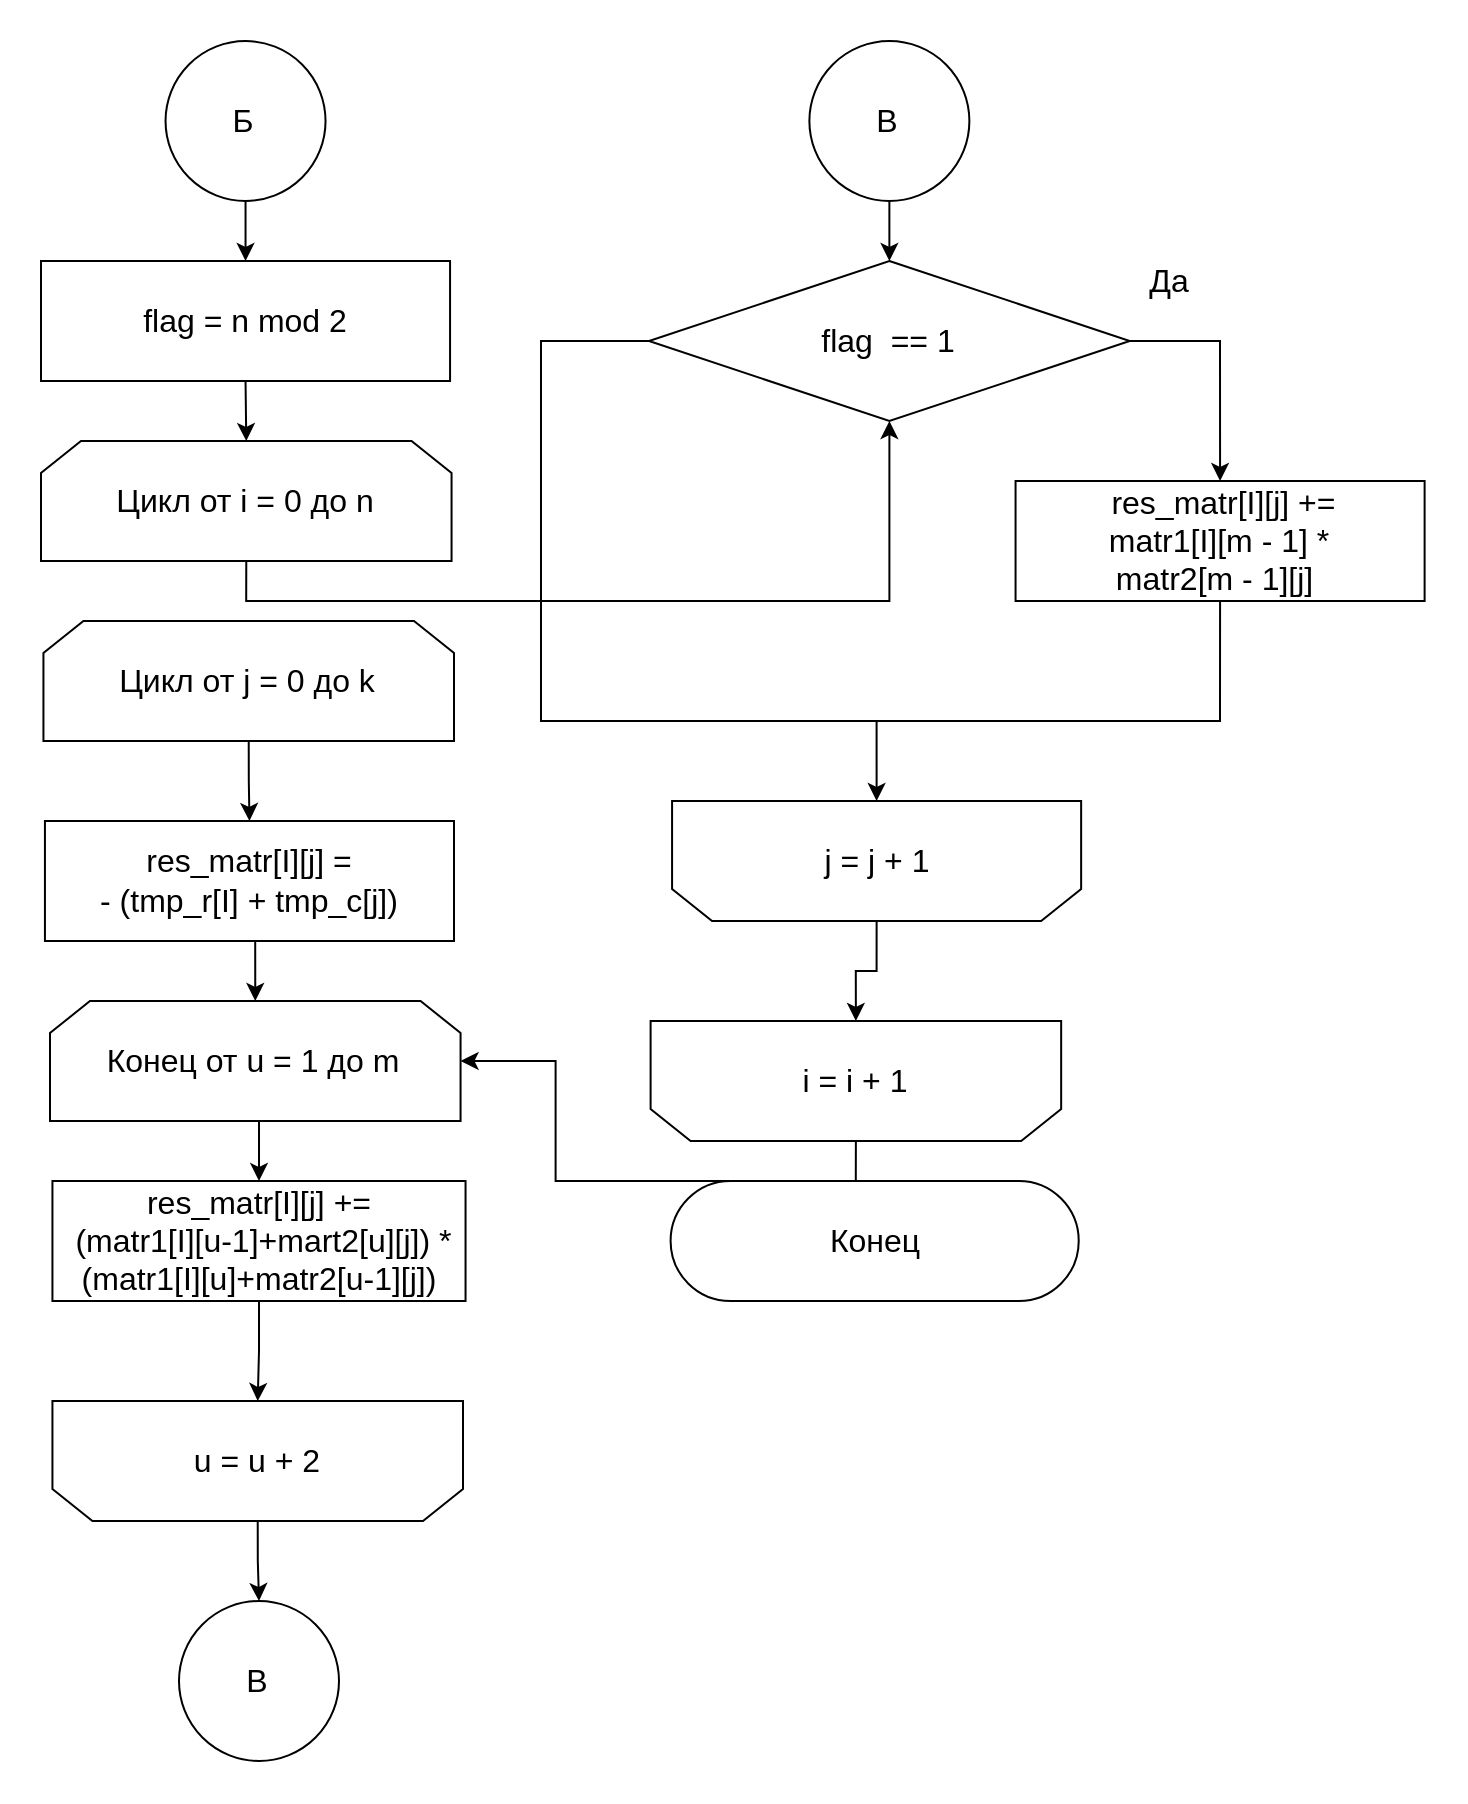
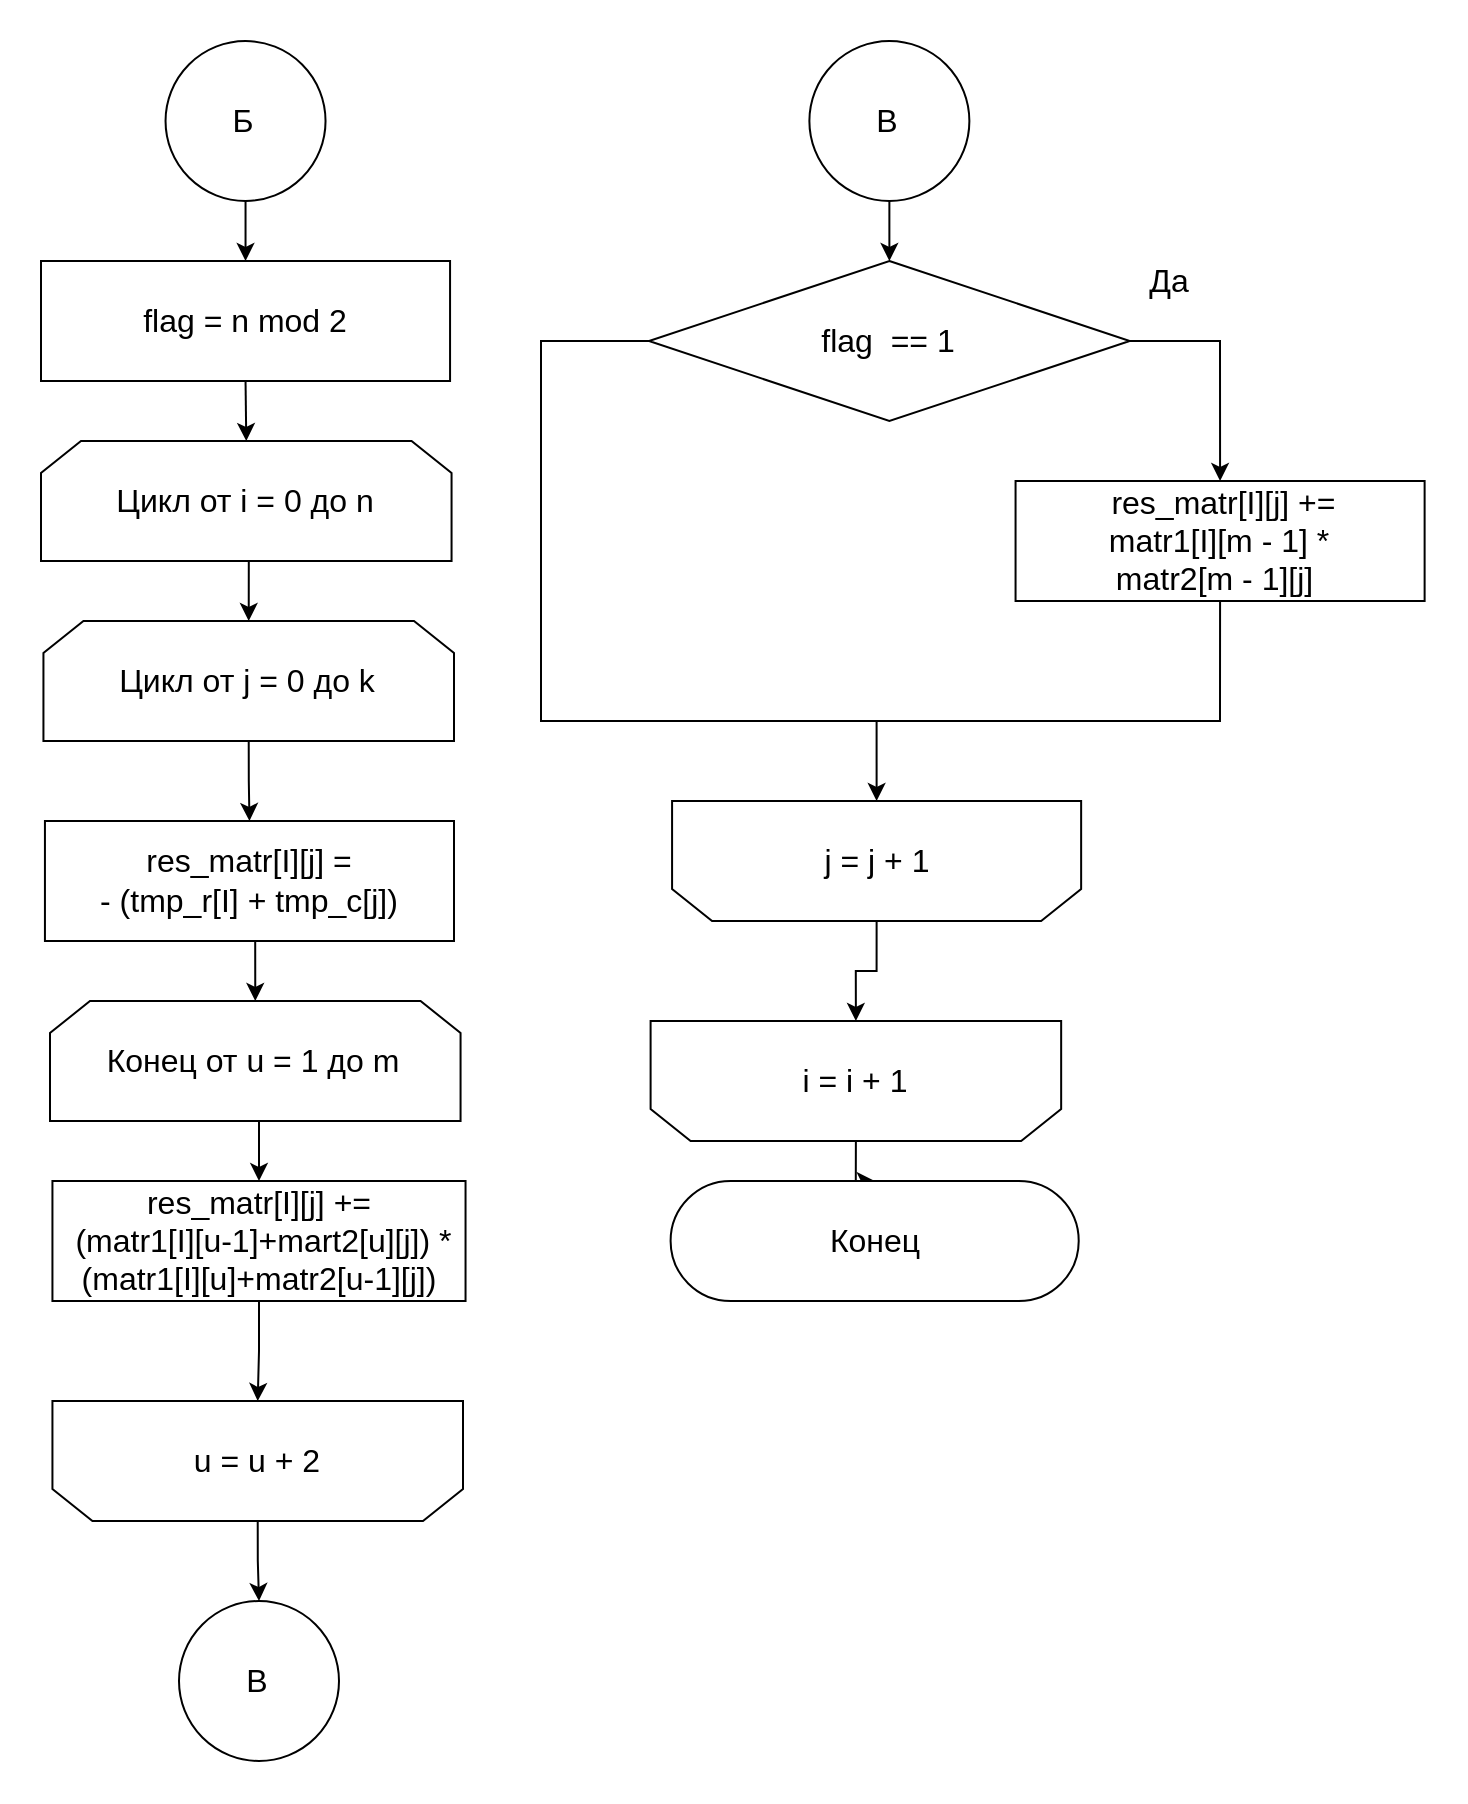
edge "Цикл от i = 0 до n" -> "flag == 1": now "Цикл от i = 0 до n" -> "Цикл от j = 0 до k"
edge "i = i + 1" -> "Конец от u = 1 до m": now "i = i + 1" -> "Конец"
